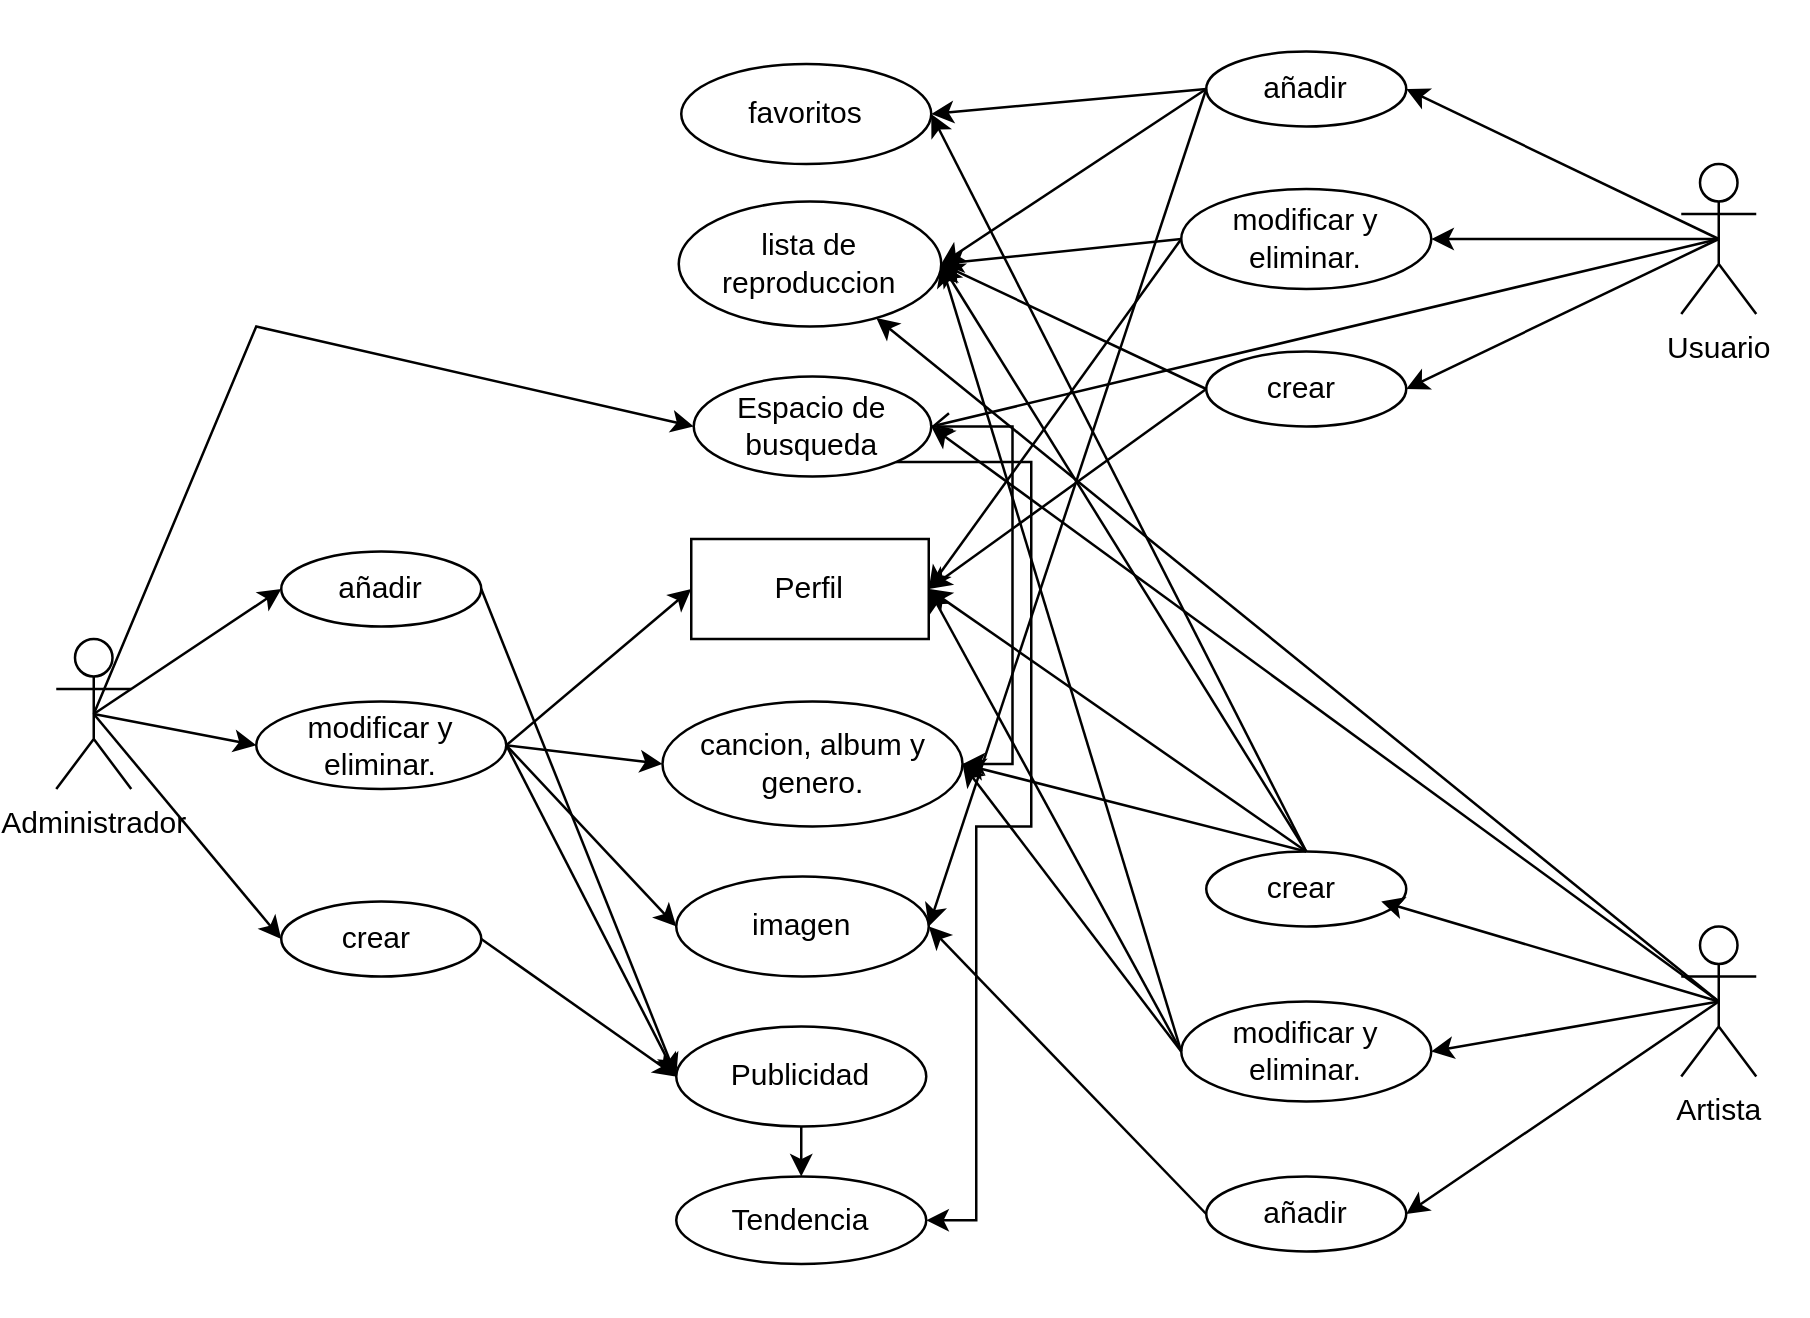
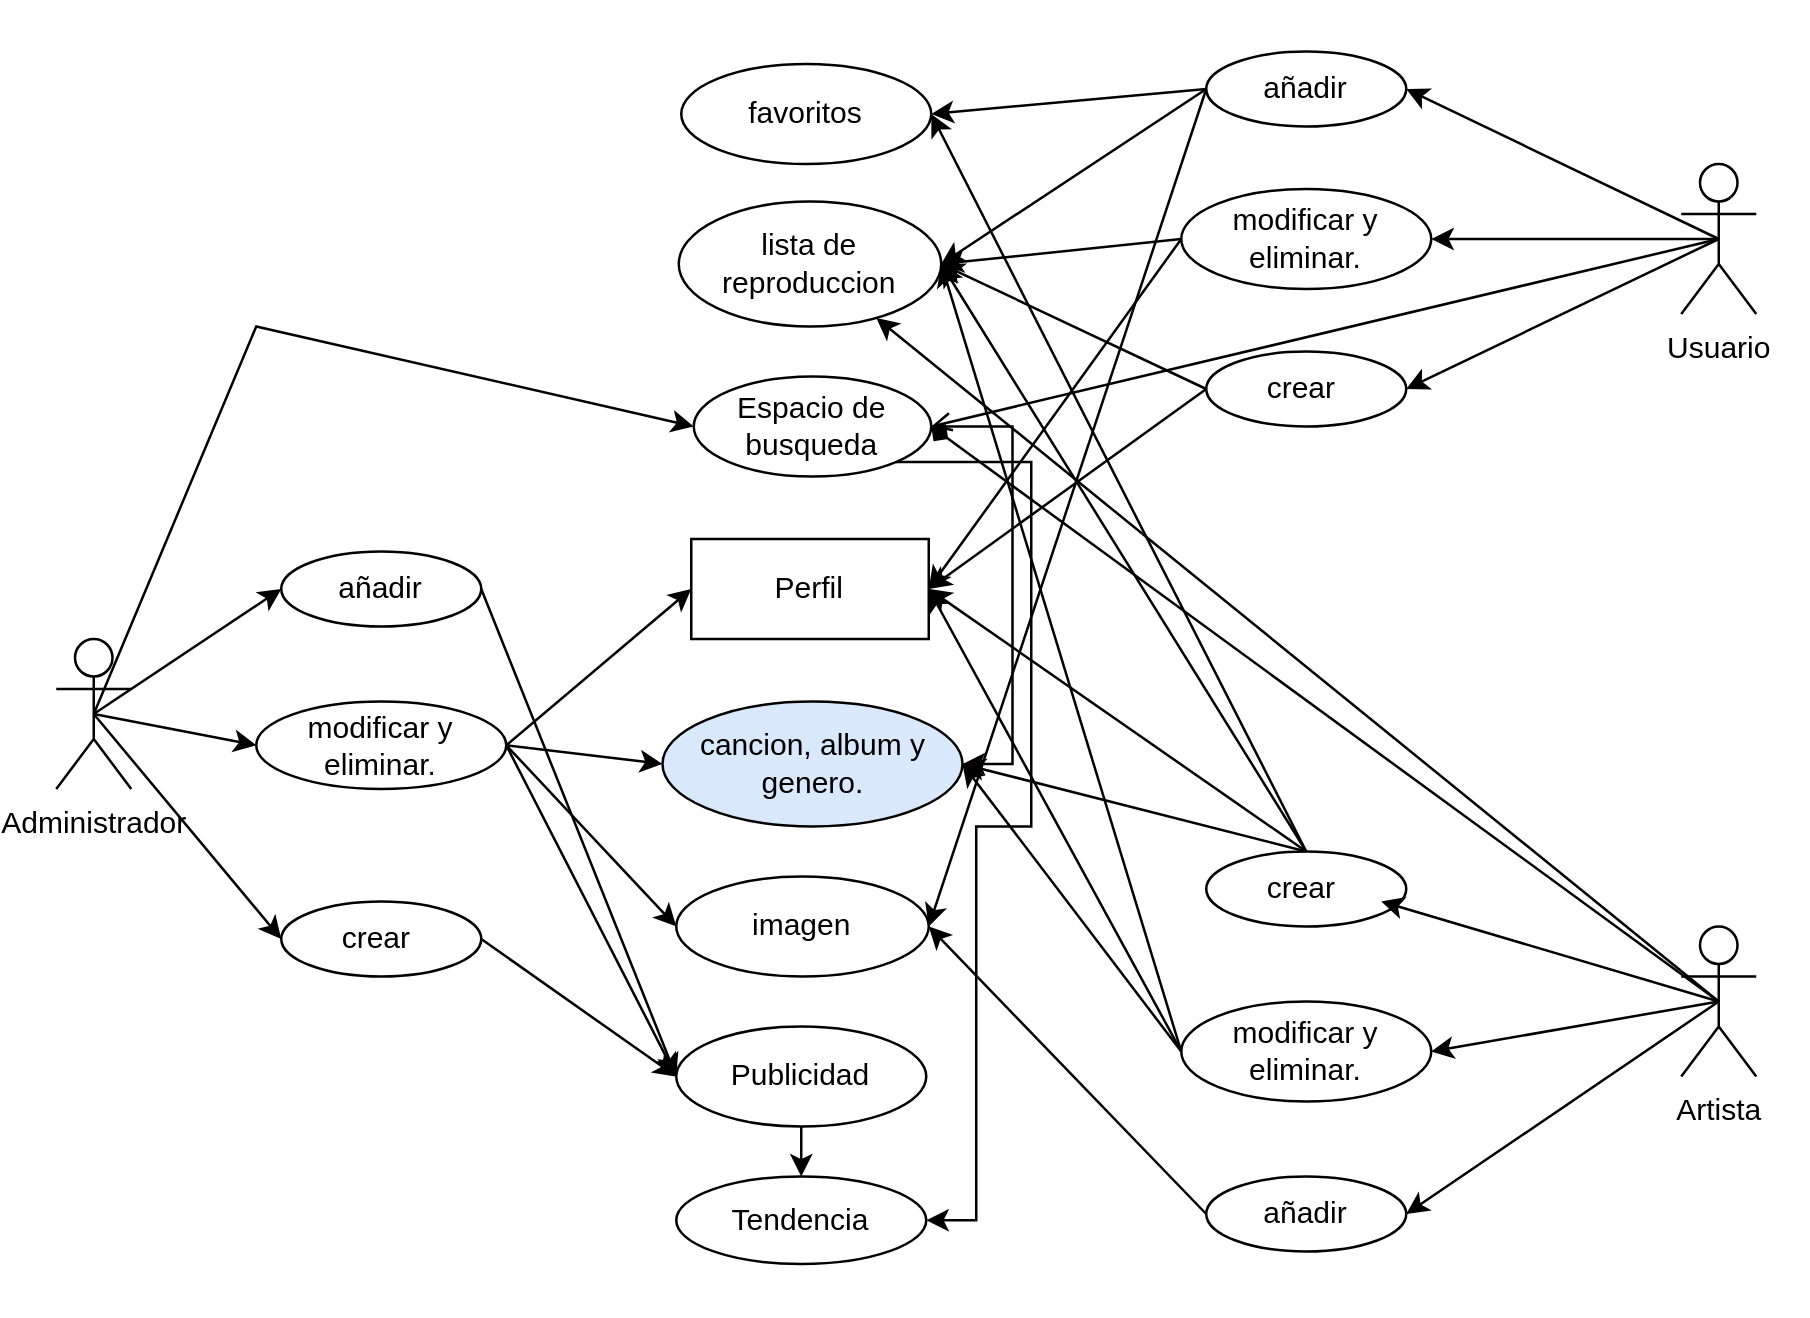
edge "Artista" -> "Espacio de busqueda": arrowhead classic -> diamond
node "cancion, album y genero.": fillcolor #ffffff -> #dae8fc
